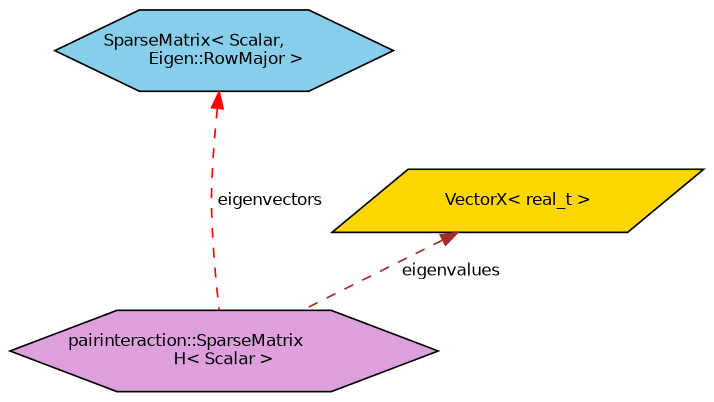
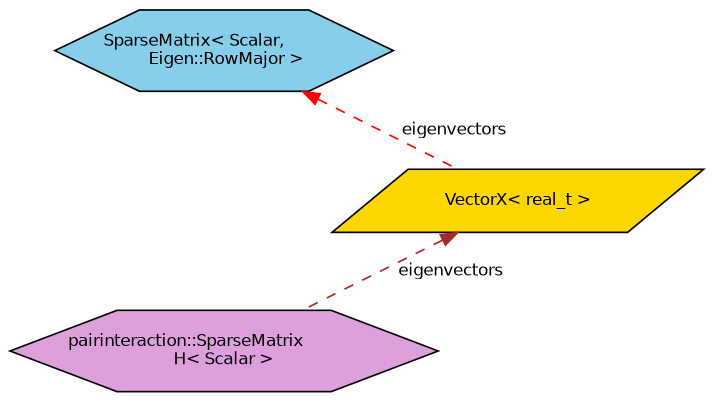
edge "pairinteraction::SparseMatrix H< Scalar >" -> "SparseMatrix< Scalar, Eigen::RowMajor >": now "VectorX< real_t >" -> "SparseMatrix< Scalar, Eigen::RowMajor >"
edge "pairinteraction::SparseMatrix H< Scalar >" -> "VectorX< real_t >": label " eigenvalues" -> " eigenvectors"
